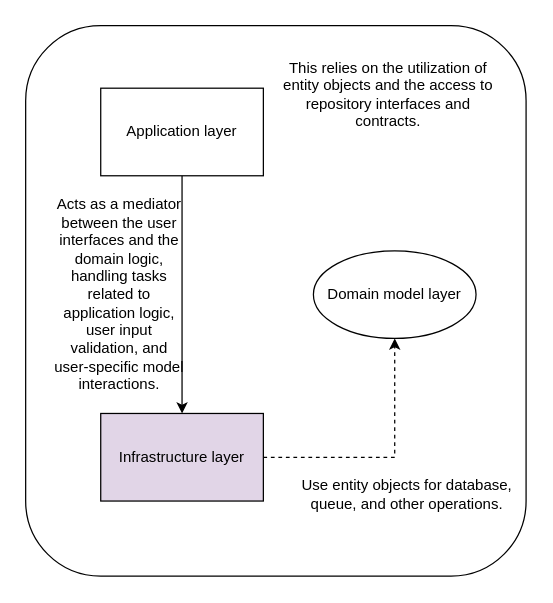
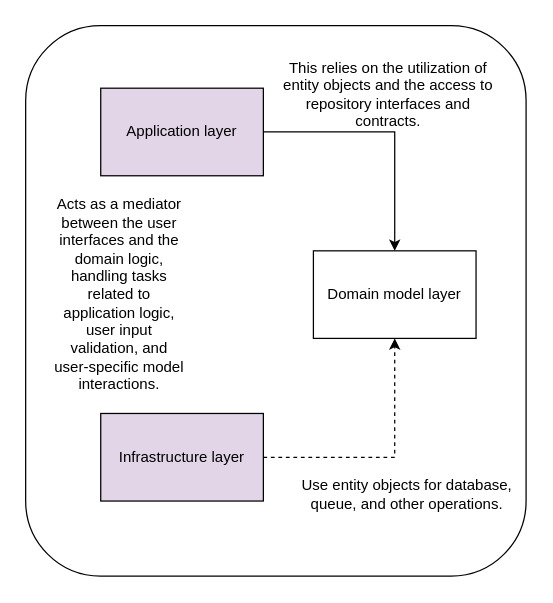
node "Application layer": fillcolor #ffffff -> #e1d5e7
edge "Application layer" -> "Domain model layer": added
edge "Application layer" -> "Infrastructure layer": removed
node "Domain model layer": shape ellipse -> rectangle
